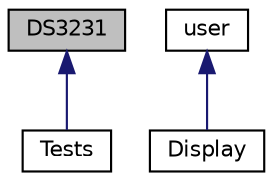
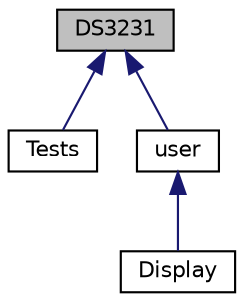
edge "user" -> "DS3231": added
